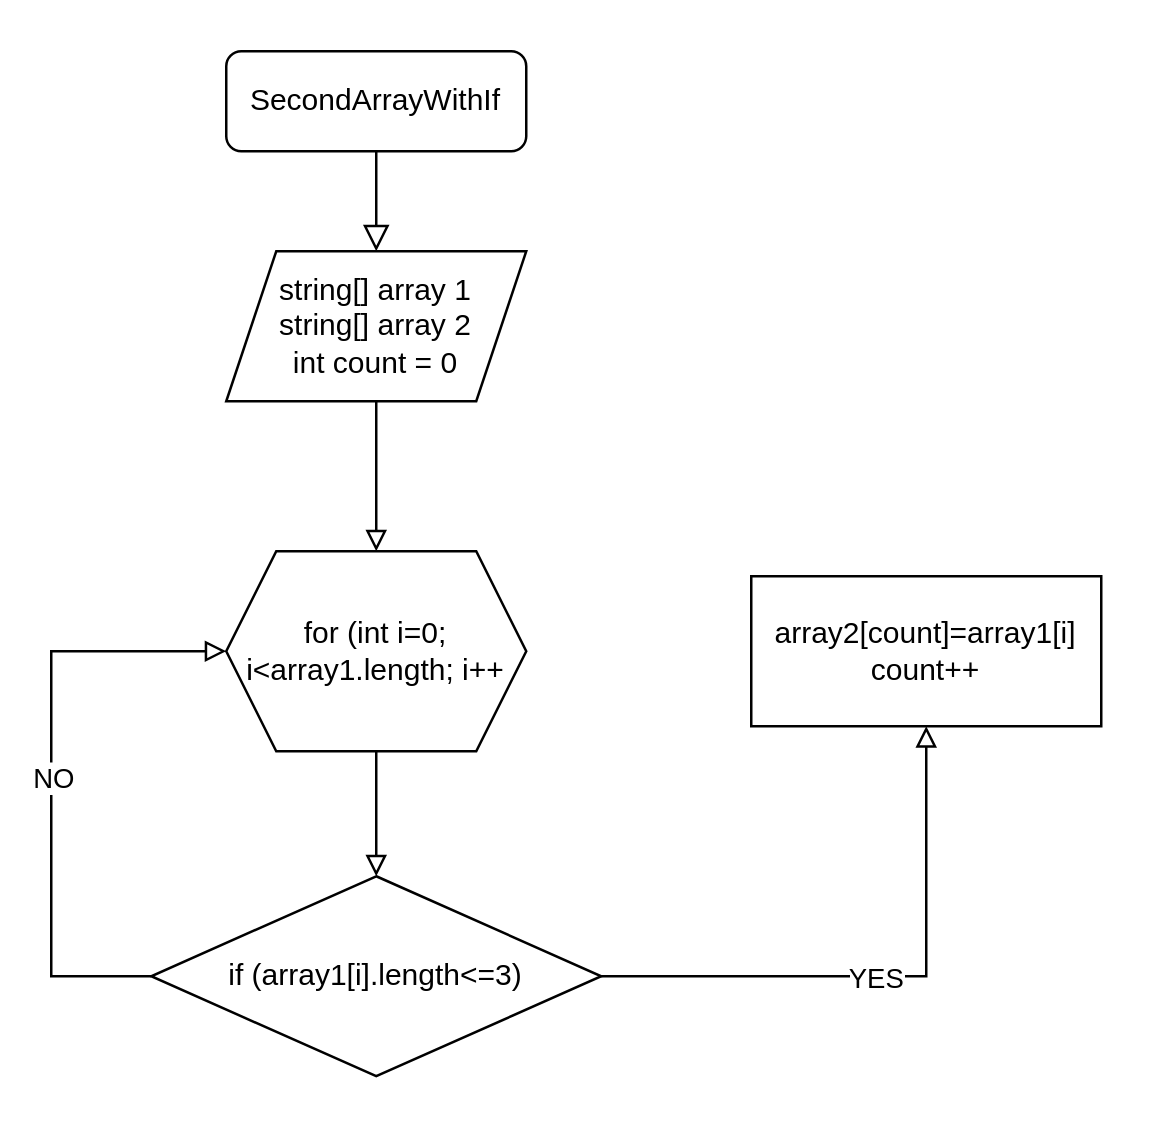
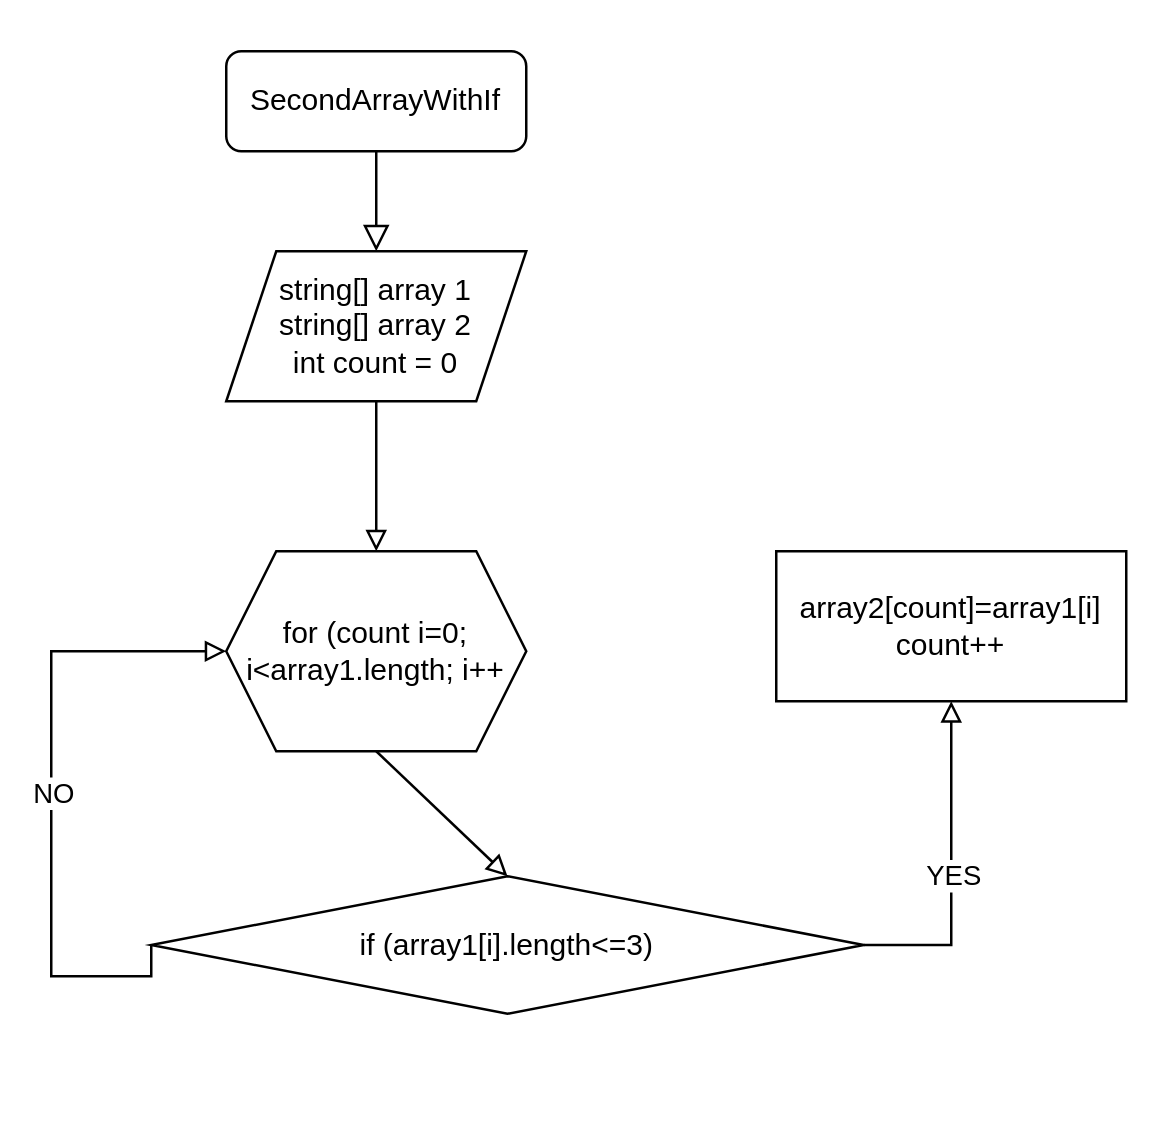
node "for (int i=0; i<array1.length; i++": label "for (int i=0; i<array1.length; i++" -> "for (count i=0; i<array1.length; i++"
node "array2[count]=array1[i] count++": moved (926, 651) -> (951, 626)
node "if (array1[i].length<=3)": size 450x200 -> 713x138
